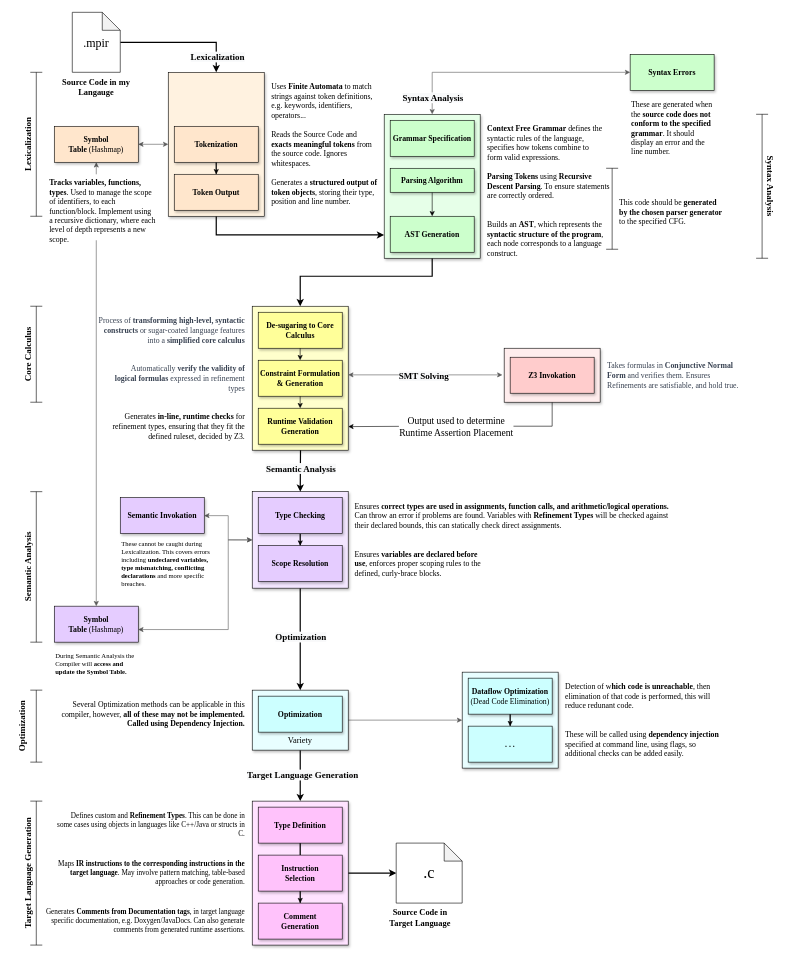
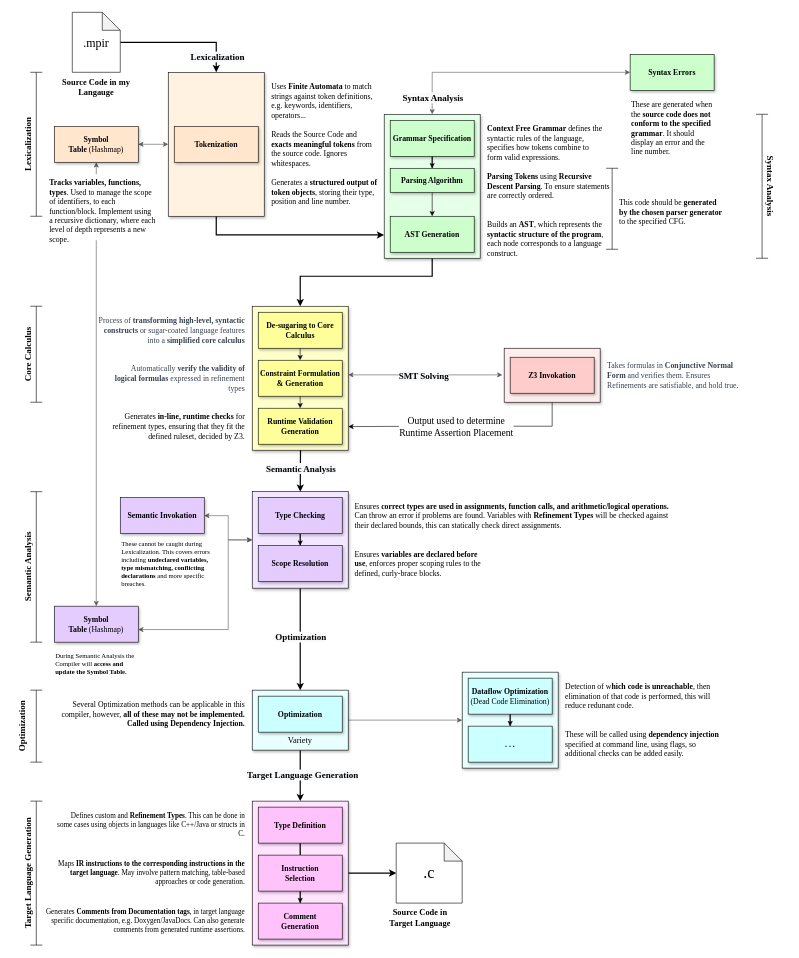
edge "Grammar Specification" -> "Parsing Algorithm": added
edge "Tokenization" -> "Token Output": removed
node "Token Output": removed
